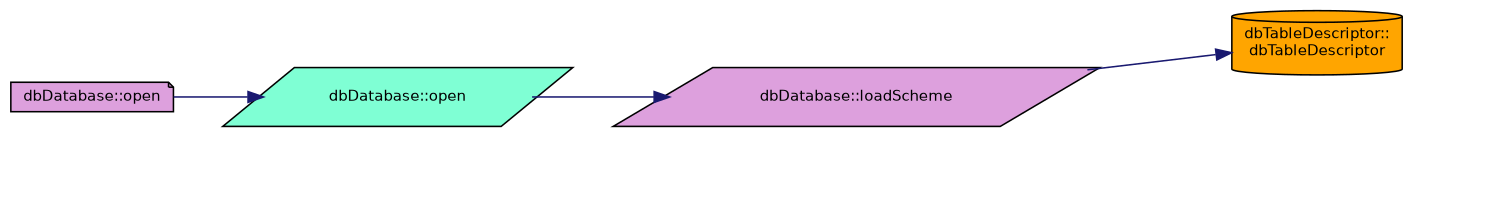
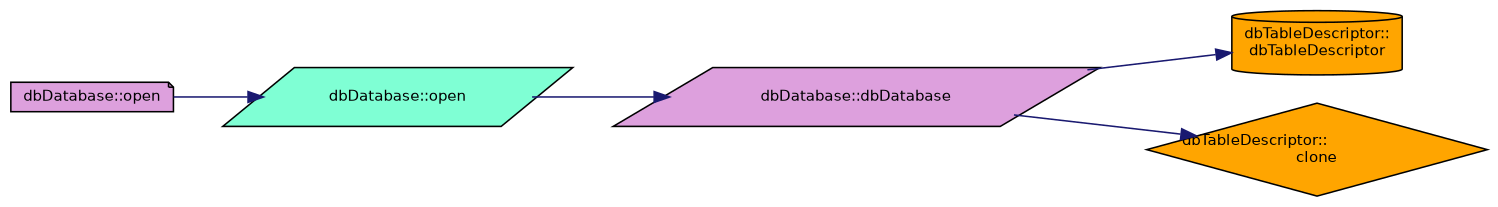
node "dbDatabase::loadScheme": label "dbDatabase::loadScheme" -> "dbDatabase::dbDatabase"
node "dbTableDescriptor:: clone": added
